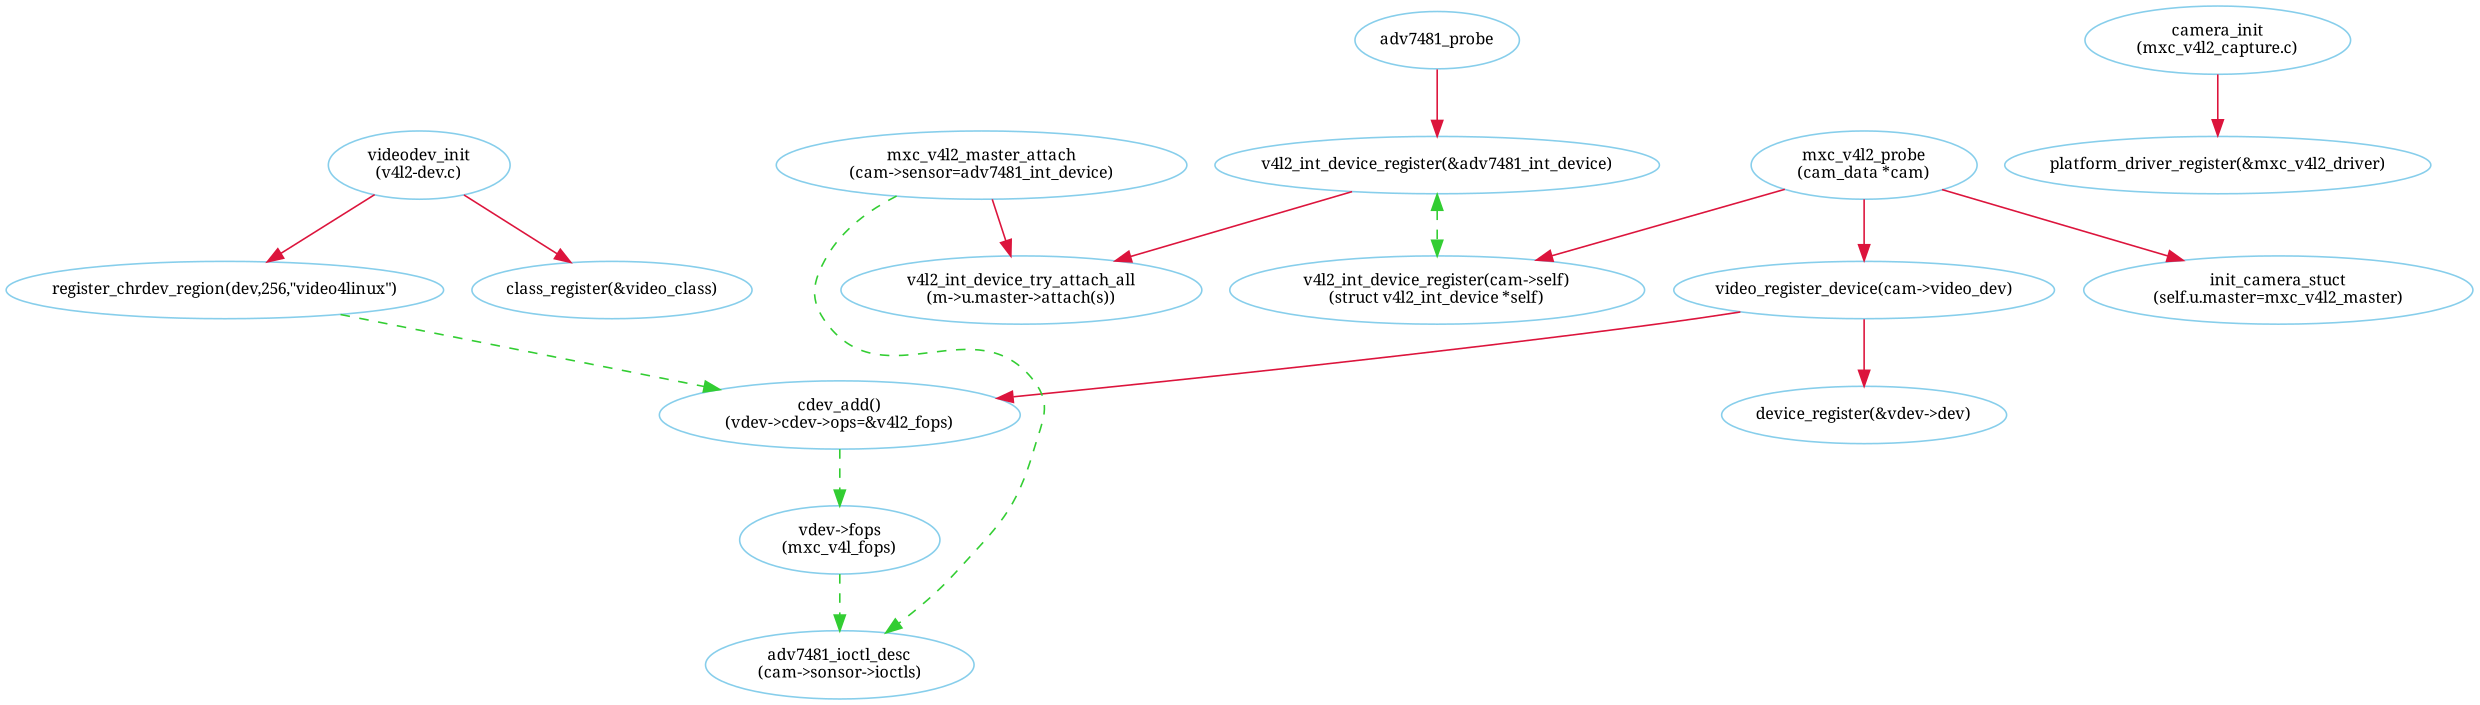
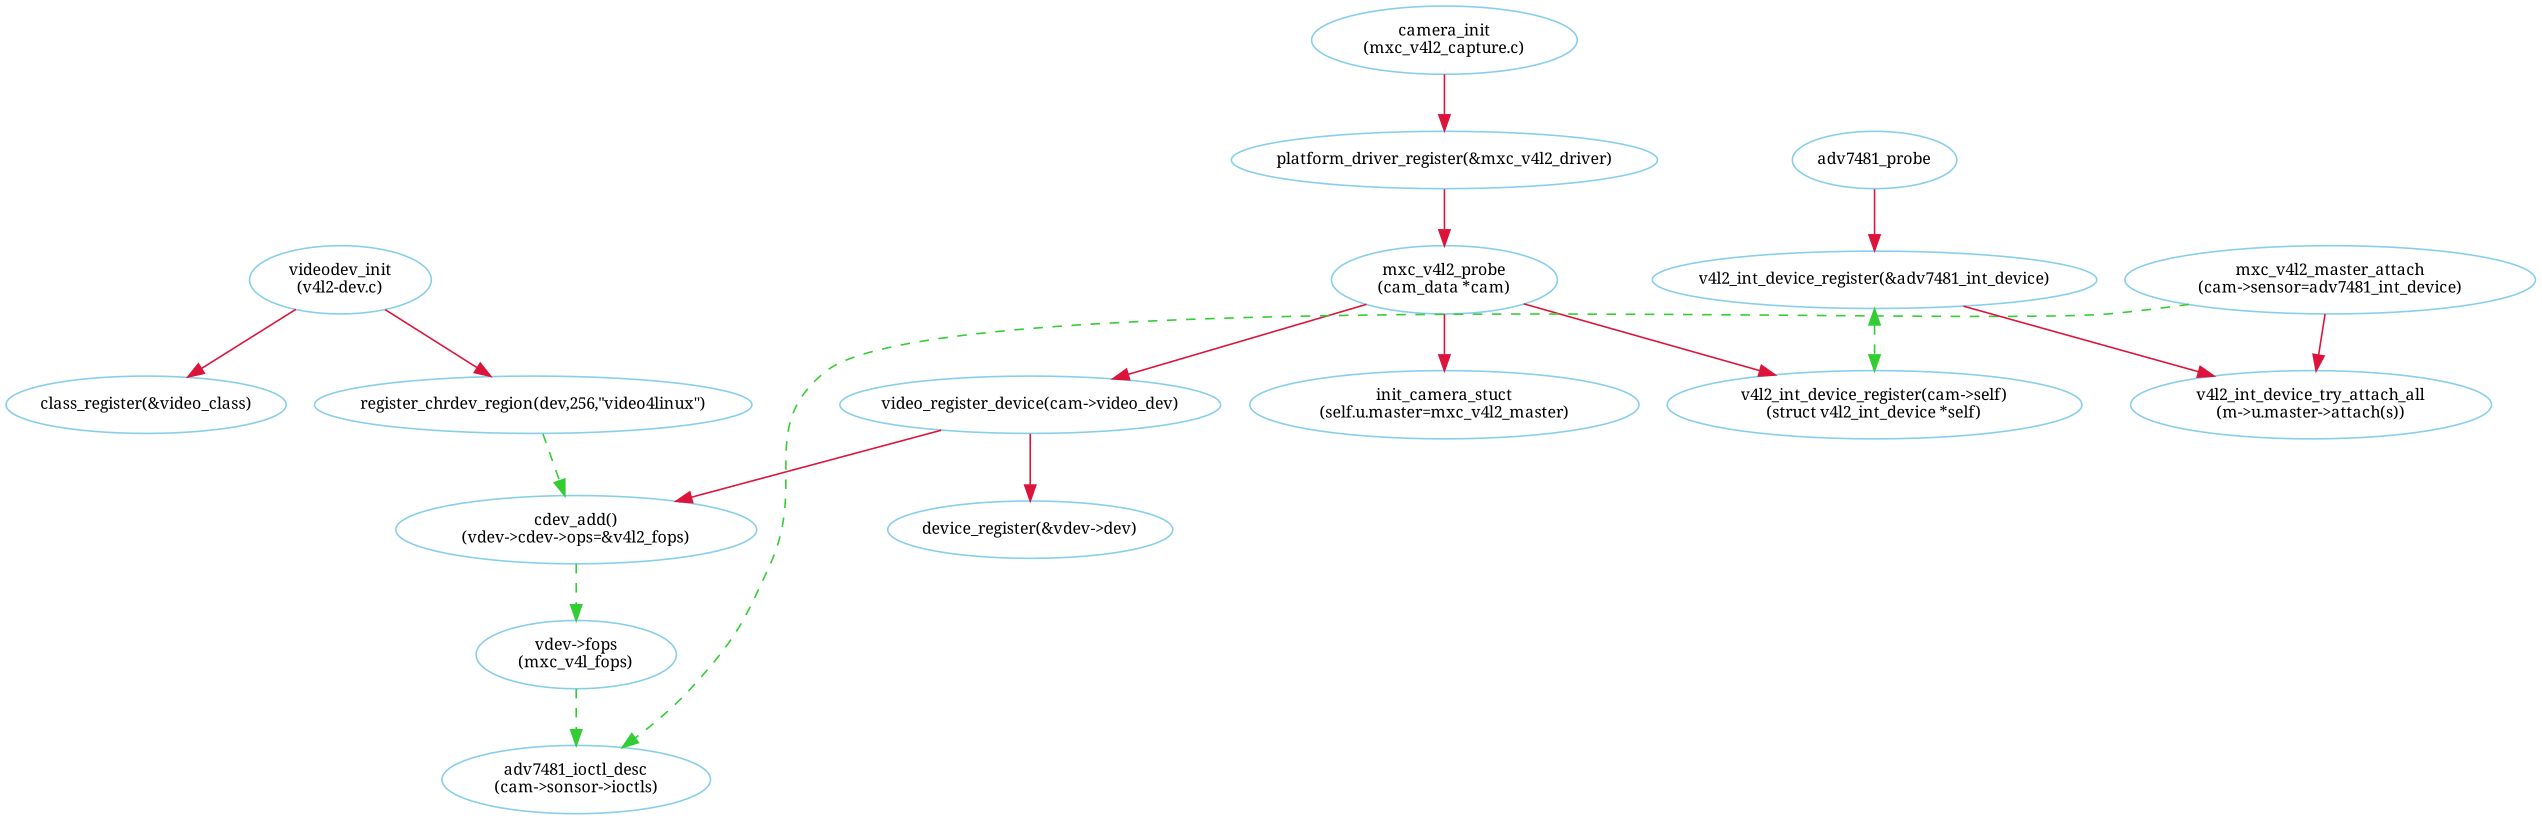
edge "platform_driver_register(&mxc_v4l2_driver)" -> "mxc_v4l2_probe (cam_data *cam)": added
